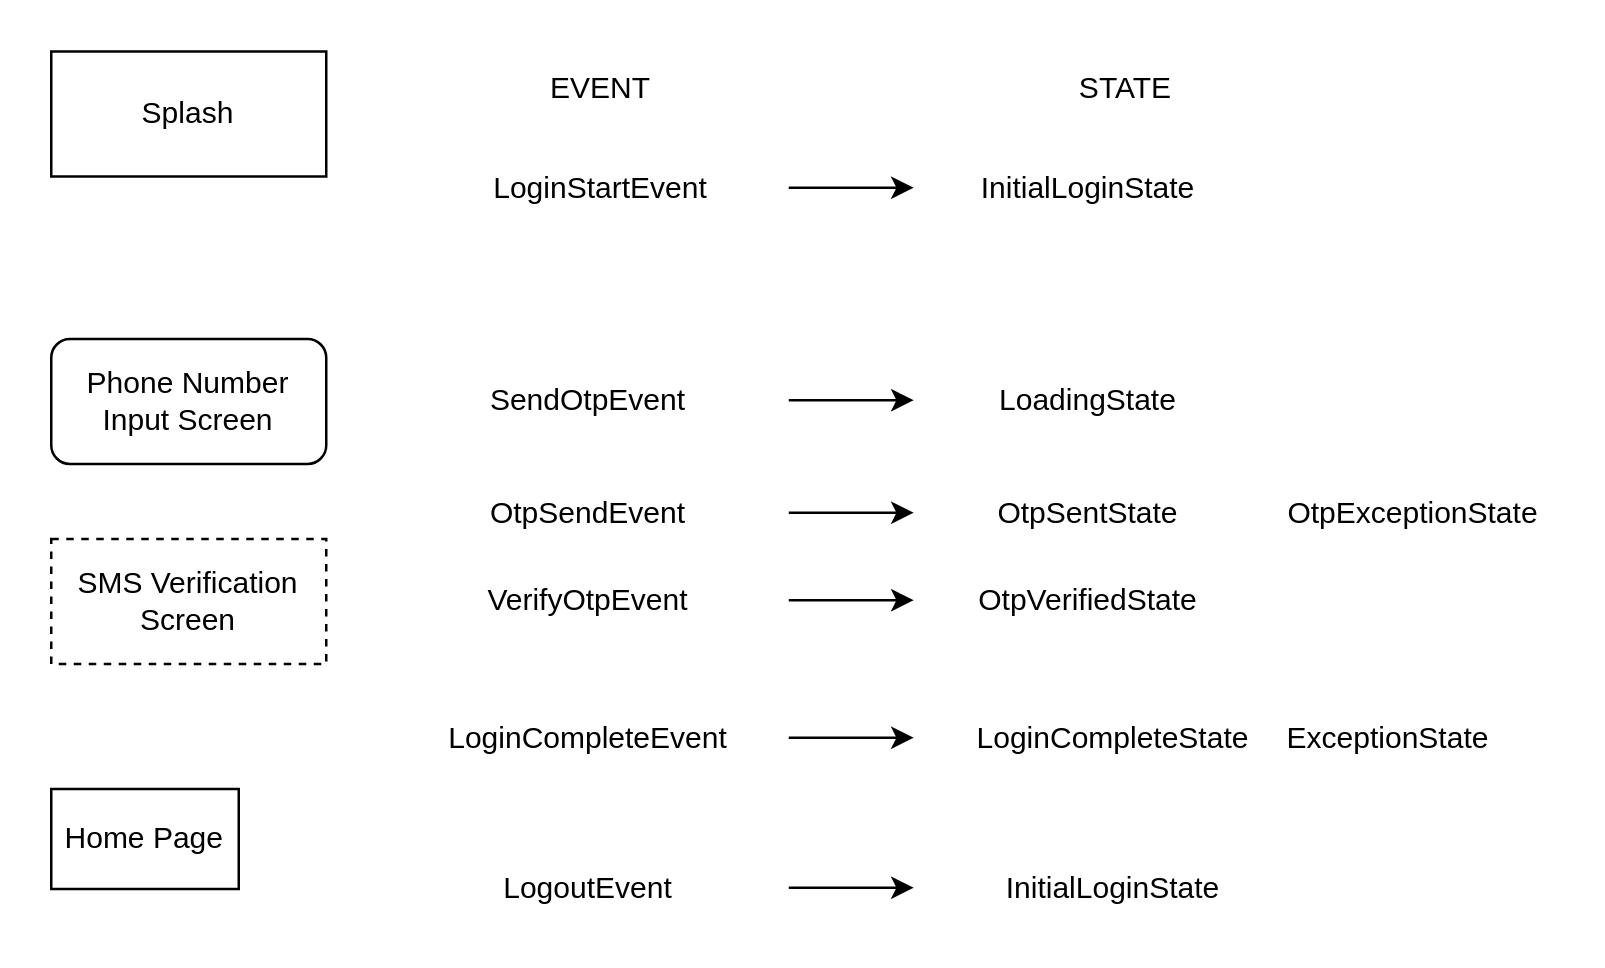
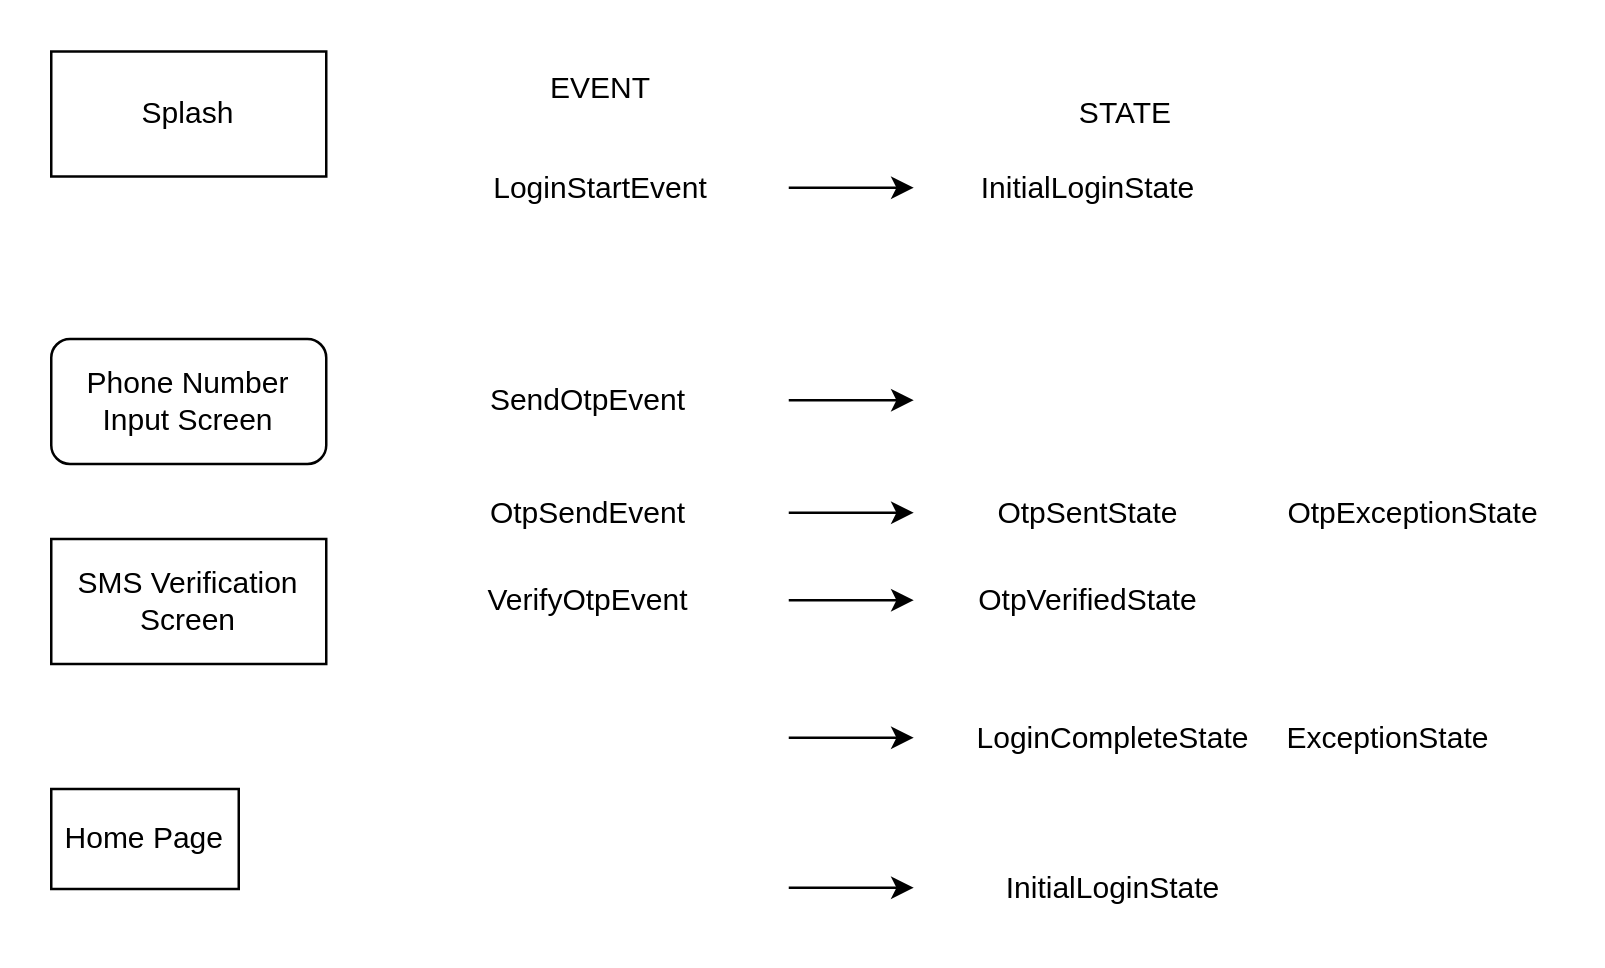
node "STATE": moved (1126, 89) -> (1126, 114)
node "LoadingState": removed
node "SMS Verification Screen": style dashed -> solid
node "LoginCompleteEvent": removed
node "LogoutEvent": removed
